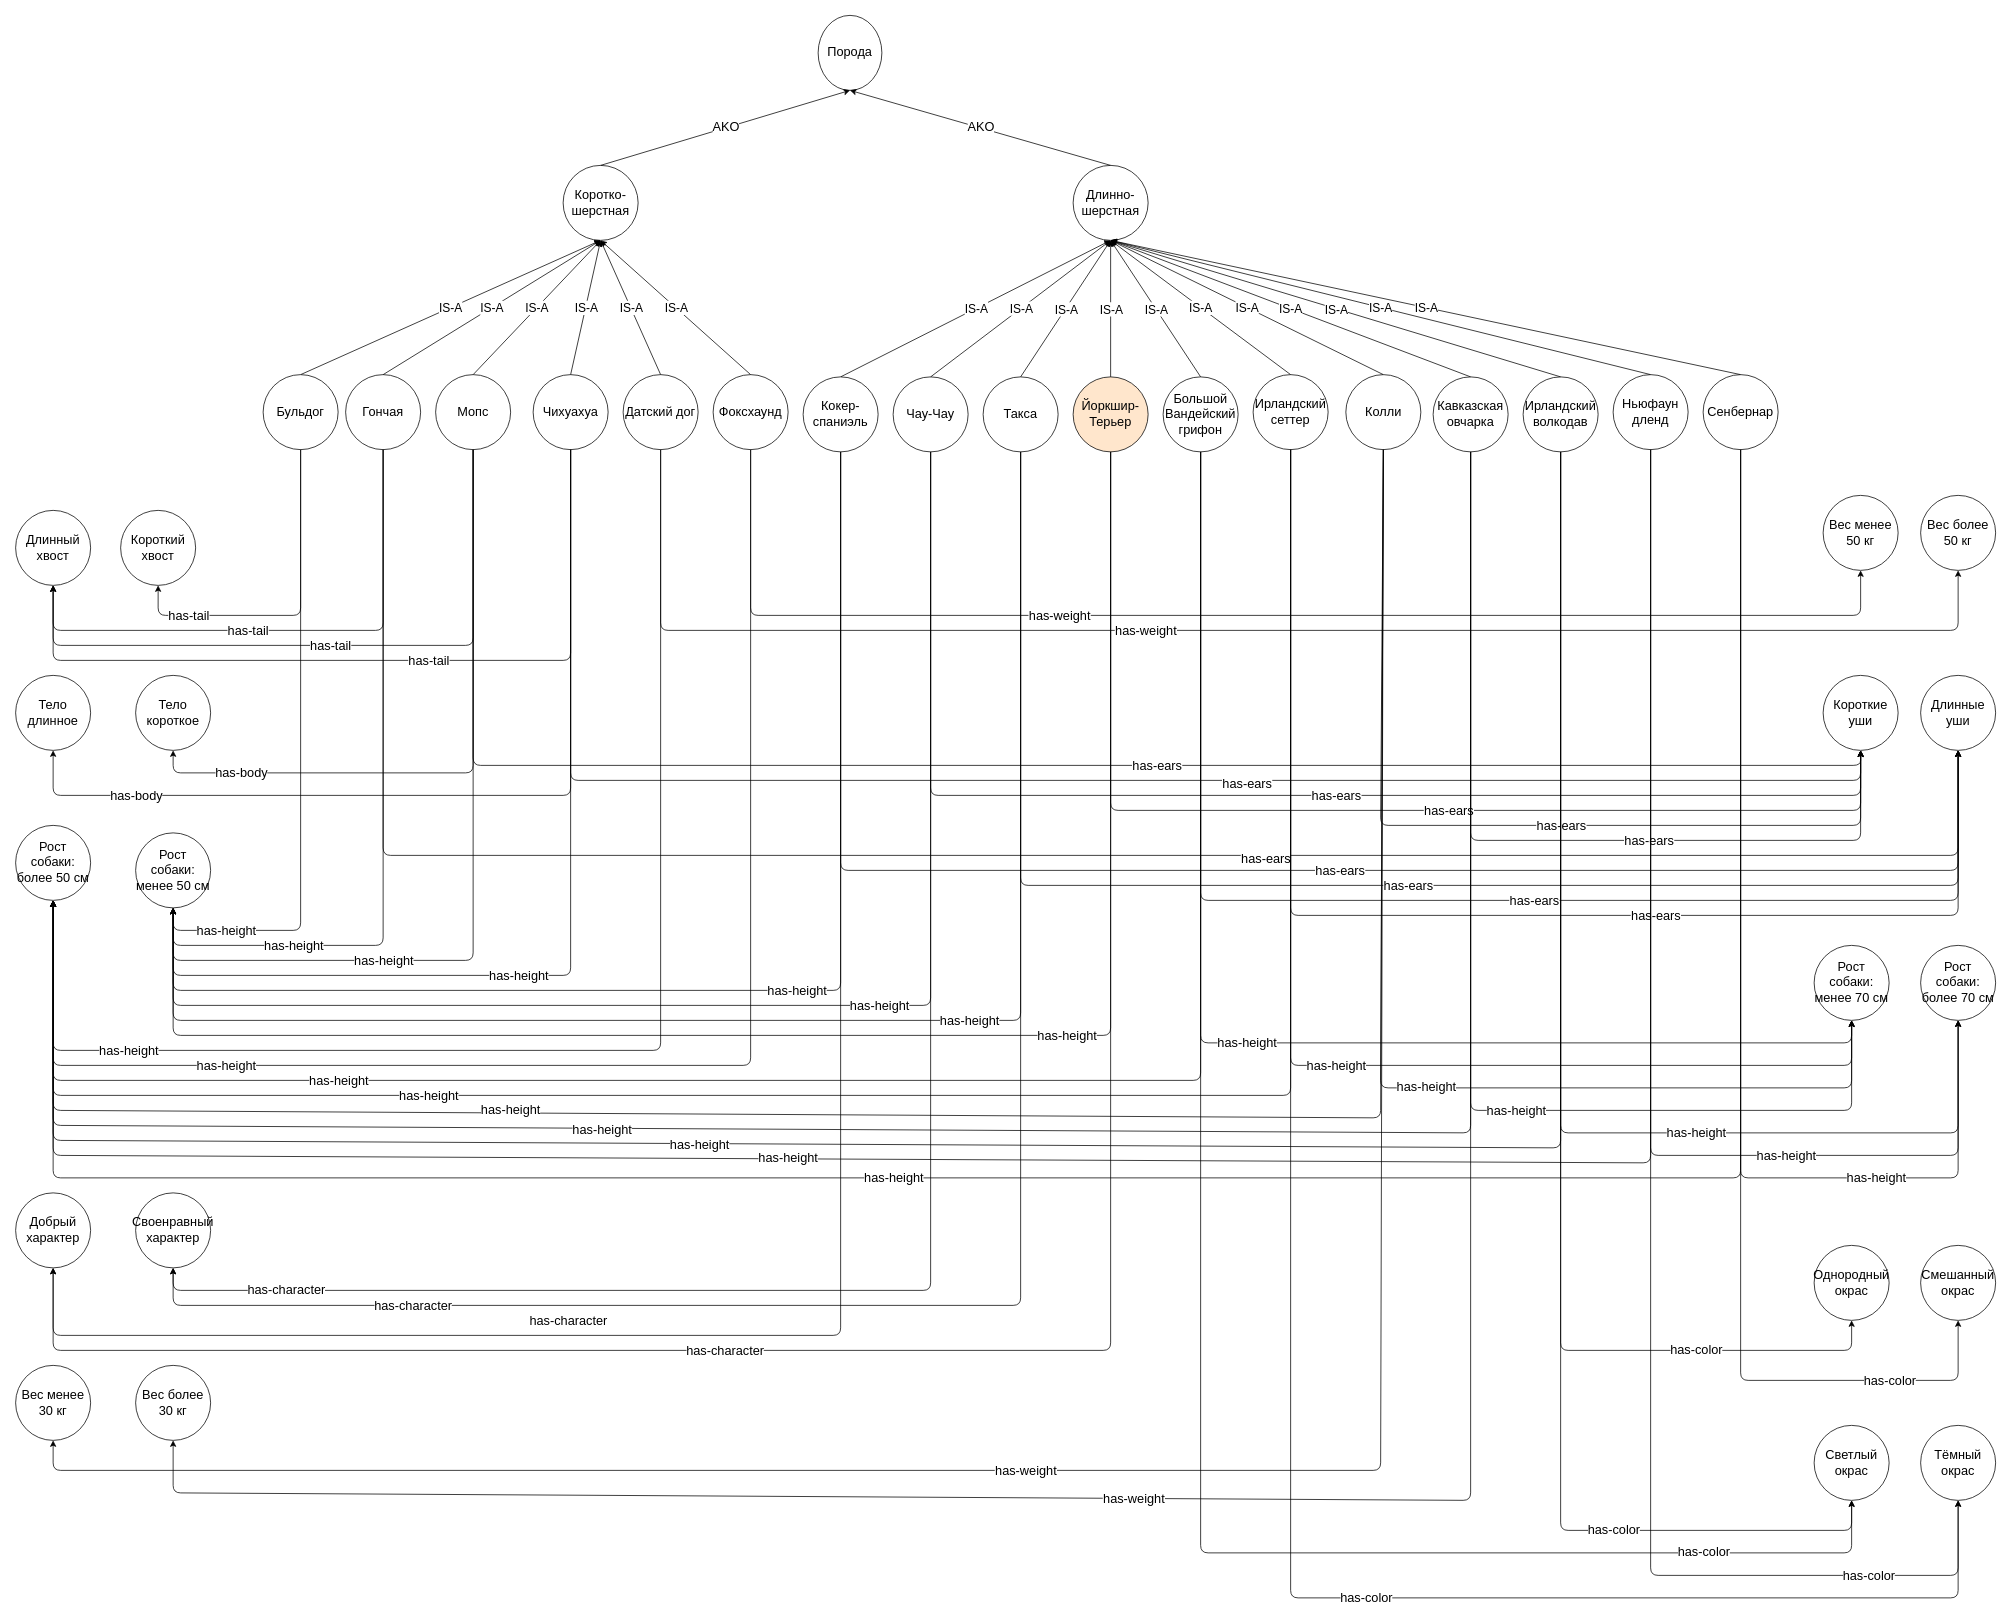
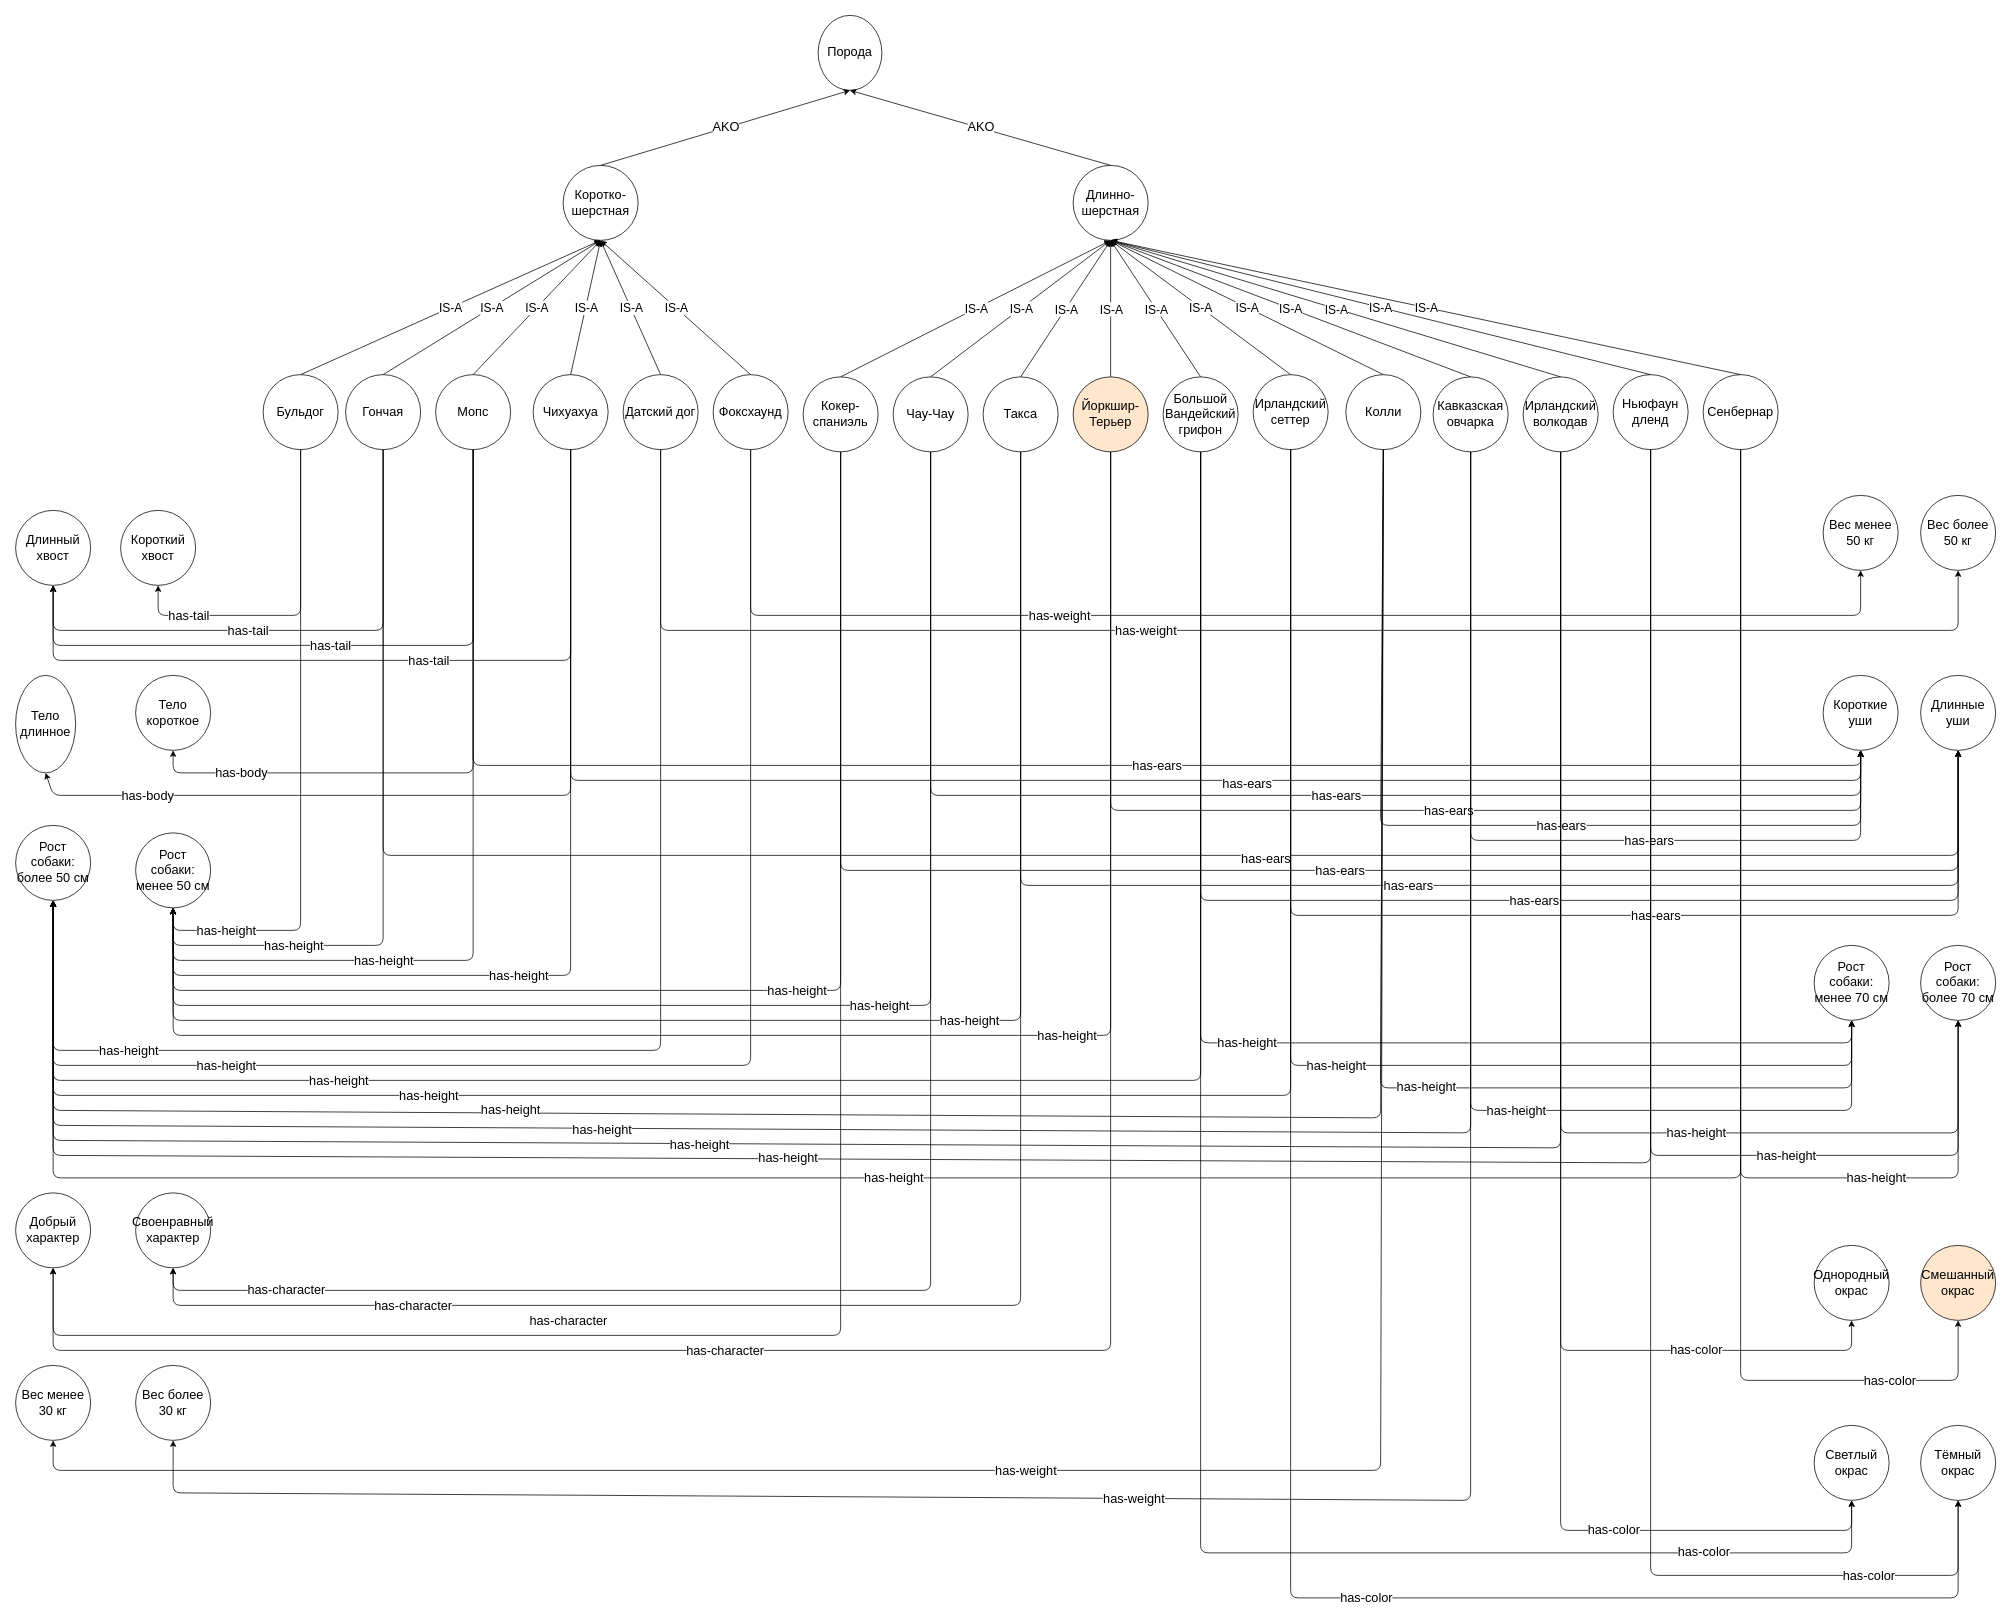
node "Тело длинное": size 75x75 -> 60x98
node "Смешанный окрас": fillcolor #ffffff -> #ffe6cc
